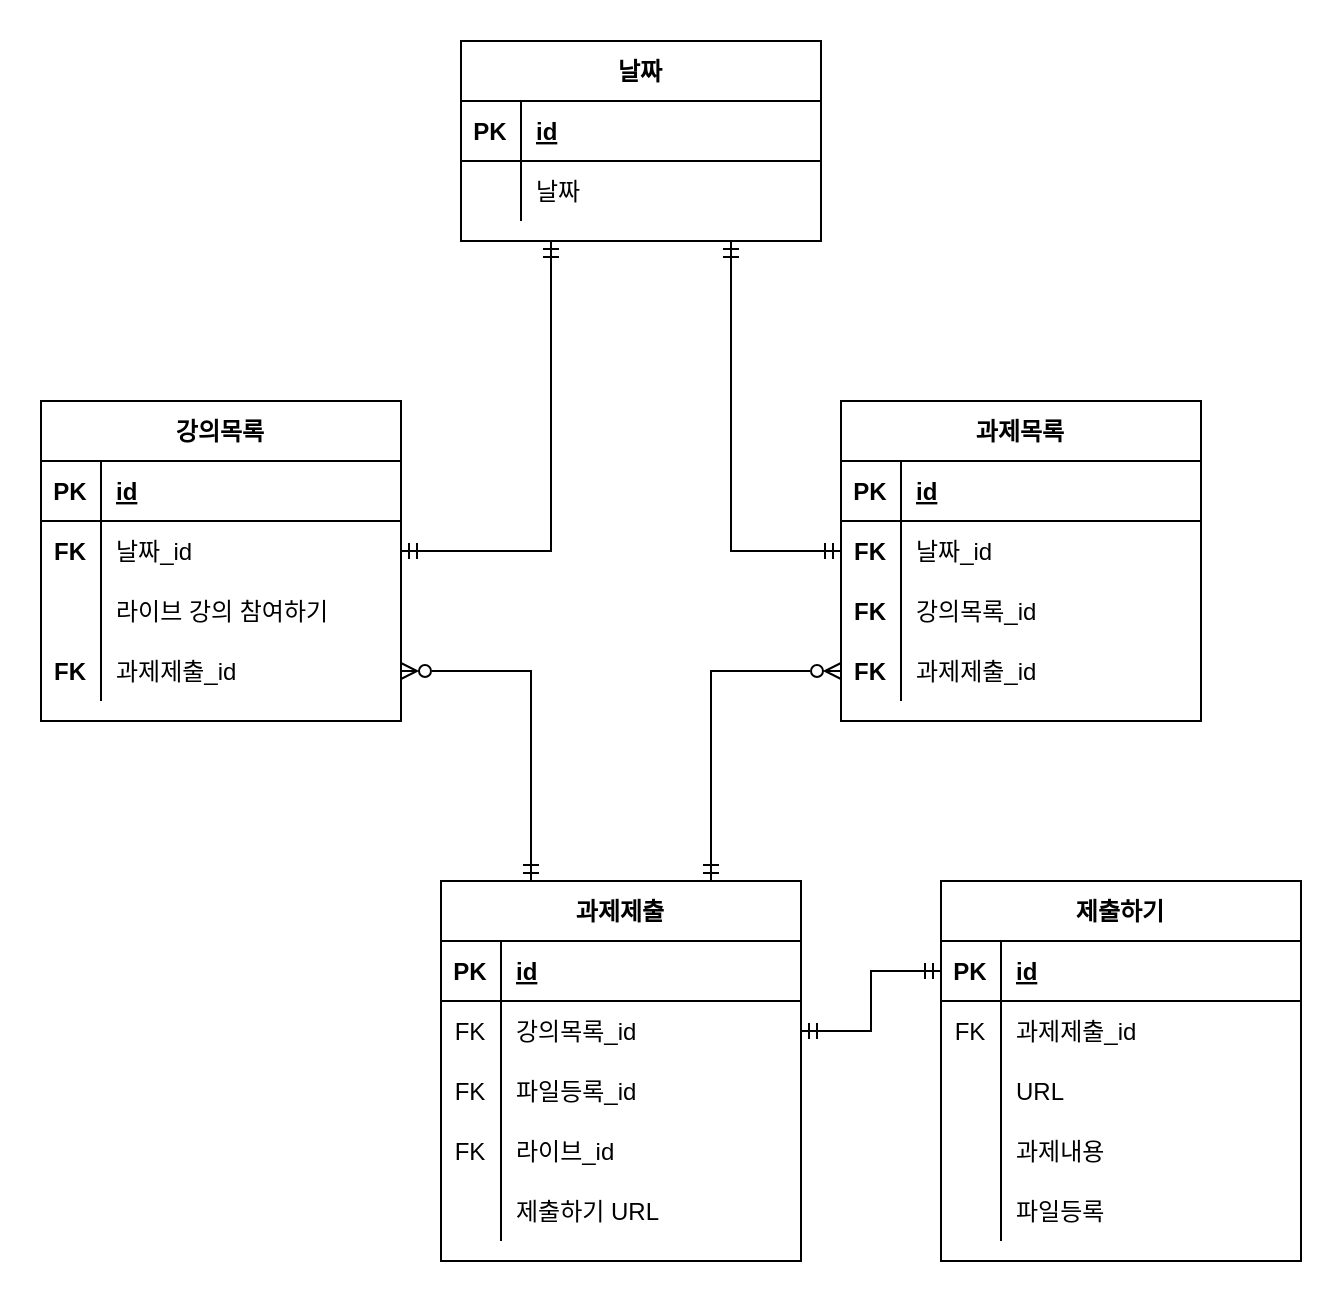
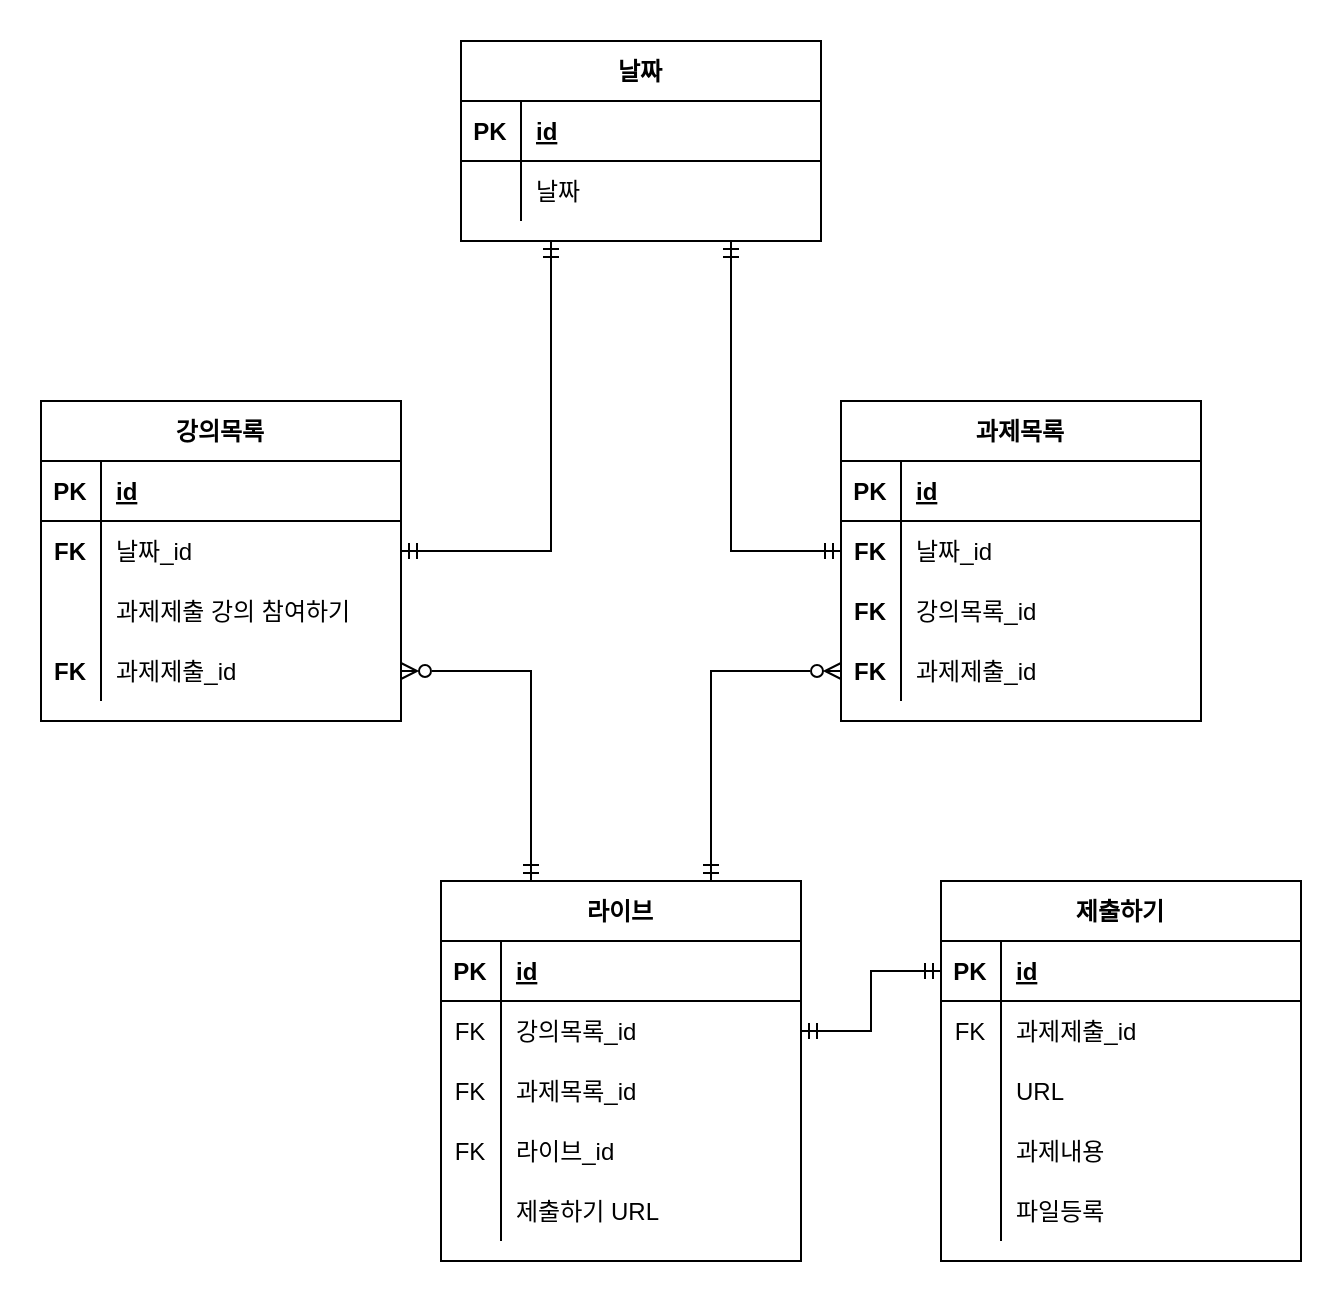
node "라이브 강의 참여하기": label "라이브 강의 참여하기" -> "과제제출 강의 참여하기"
node "과제제출": label "과제제출" -> "라이브"
node "파일등록_id": label "파일등록_id" -> "과제목록_id"
